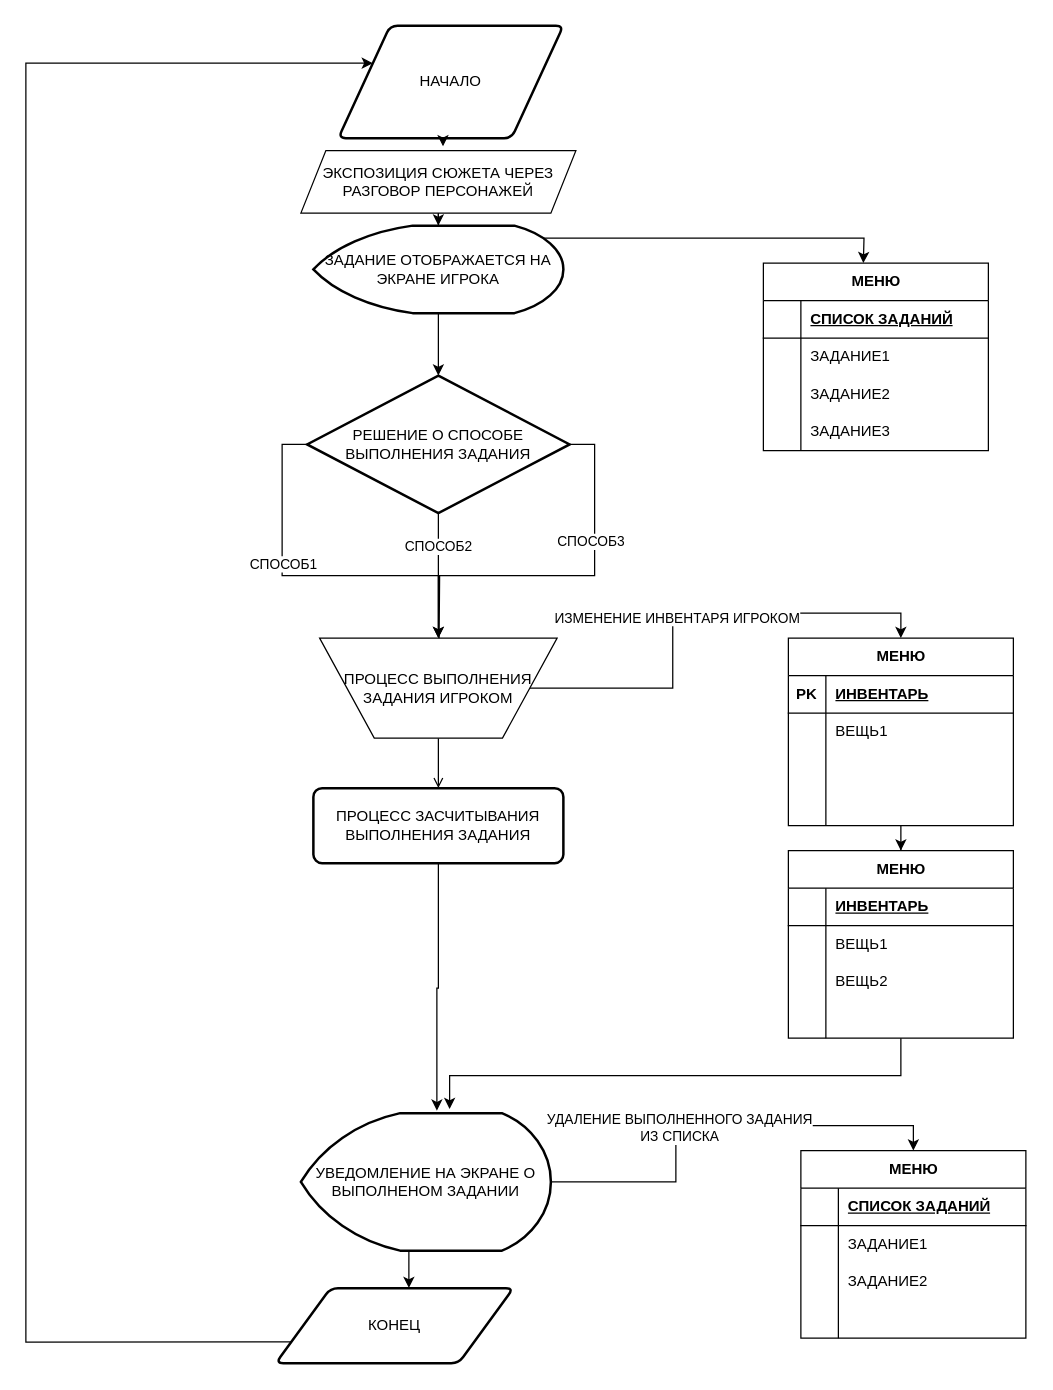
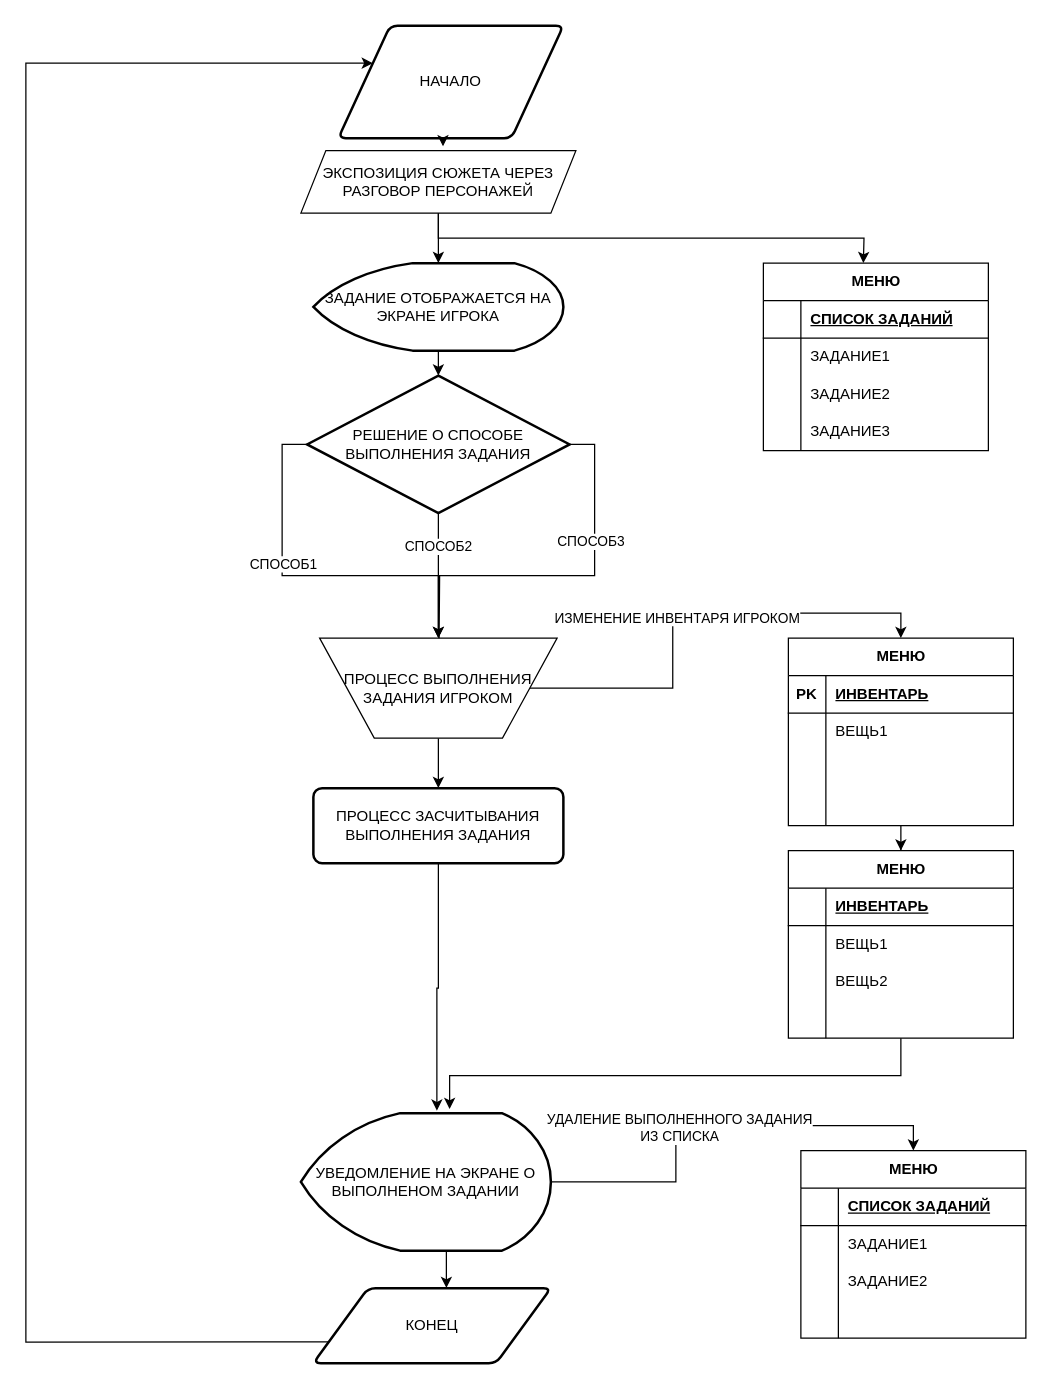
node "ЗАДАНИЕ ОТОБРАЖАЕТСЯ НА ЭКРАНЕ ИГРОКА": moved (438, 269) -> (438, 307)
edge "ПРОЦЕСС ВЫПОЛНЕНИЯ ЗАДАНИЯ ИГРОКОМ" -> "ПРОЦЕСС ЗАСЧИТЫВАНИЯ ВЫПОЛНЕНИЯ ЗАДАНИЯ": arrowhead open -> classic
node "КОНЕЦ": moved (394, 1326) -> (432, 1326)
